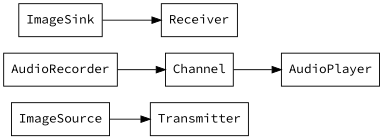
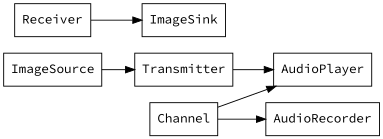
edge "ImageSink" -> "Receiver": reversed
edge "AudioRecorder" -> "Channel": reversed
edge "Transmitter" -> "AudioPlayer": added
